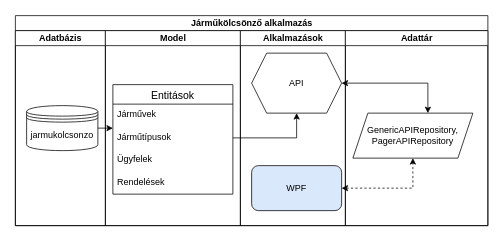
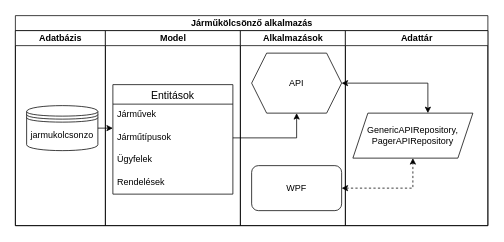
node "WPF": fillcolor #dae8fc -> #ffffff
